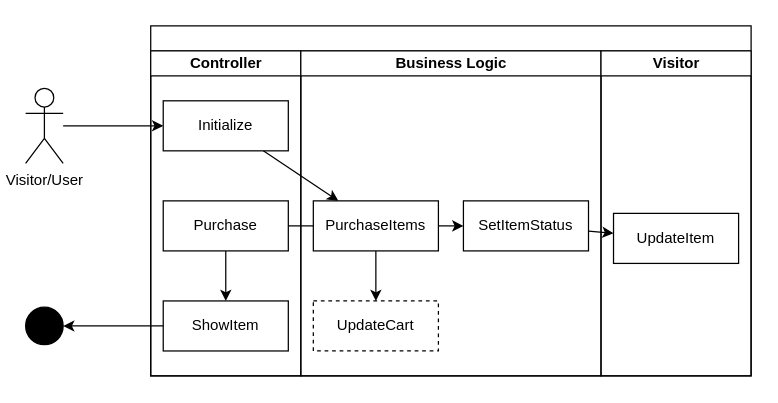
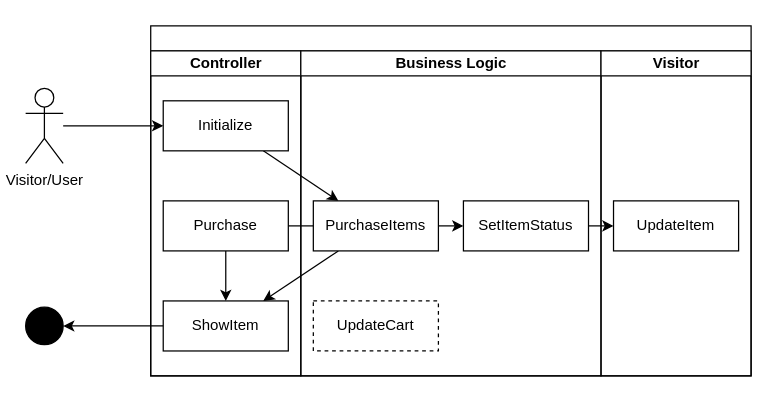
node "UpdateItem": moved (676, 238) -> (676, 226)
edge "PurchaseItems" -> "UpdateCart": now "PurchaseItems" -> "ShowItem"
